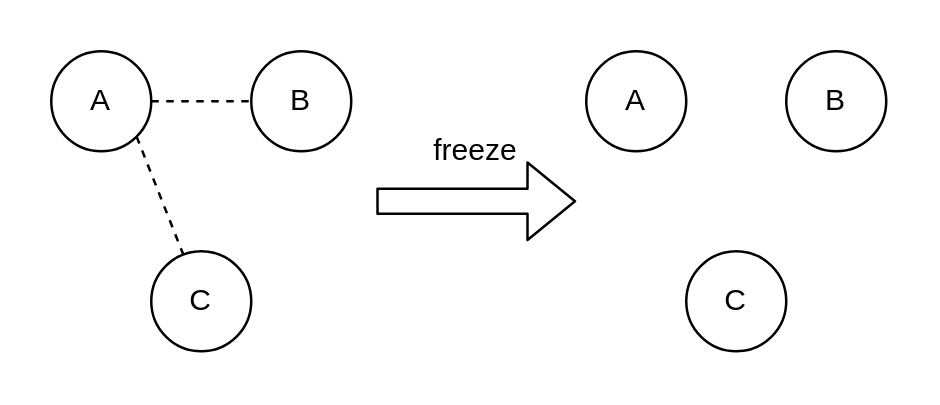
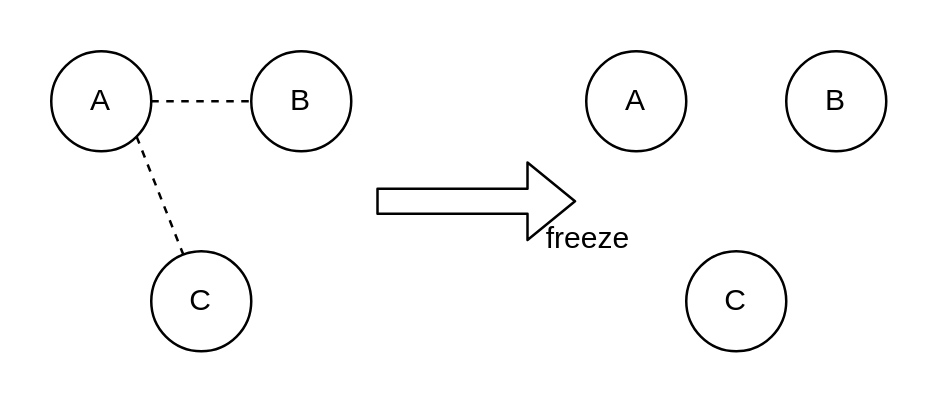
node "freeze": moved (476, 151) -> (589, 239)
